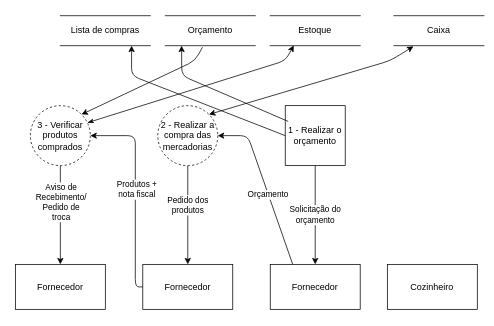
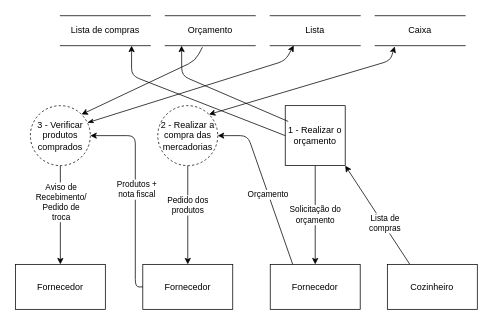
node "Estoque": label "Estoque" -> "Lista"
node "Caixa": moved (439, 30) -> (420, 30)
edge "Cozinheiro" -> "1 - Realizar o orçamento": added, label "Lista de compras"
